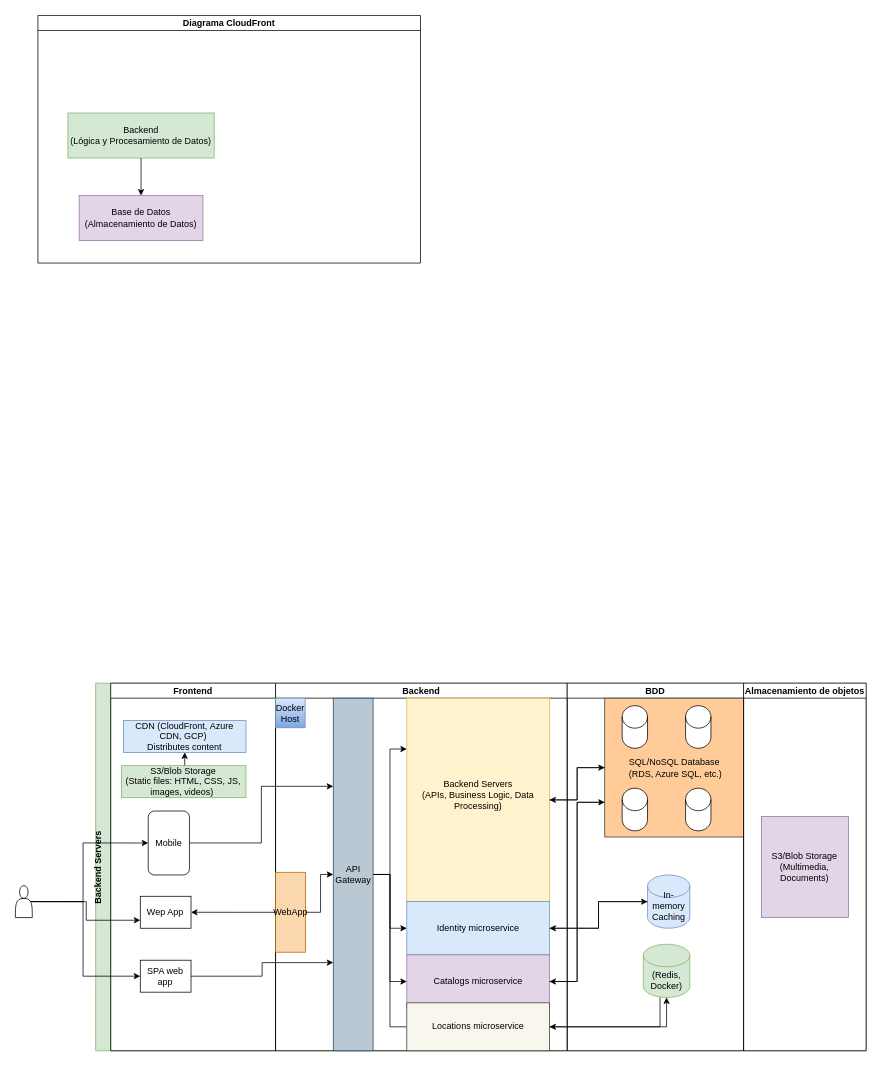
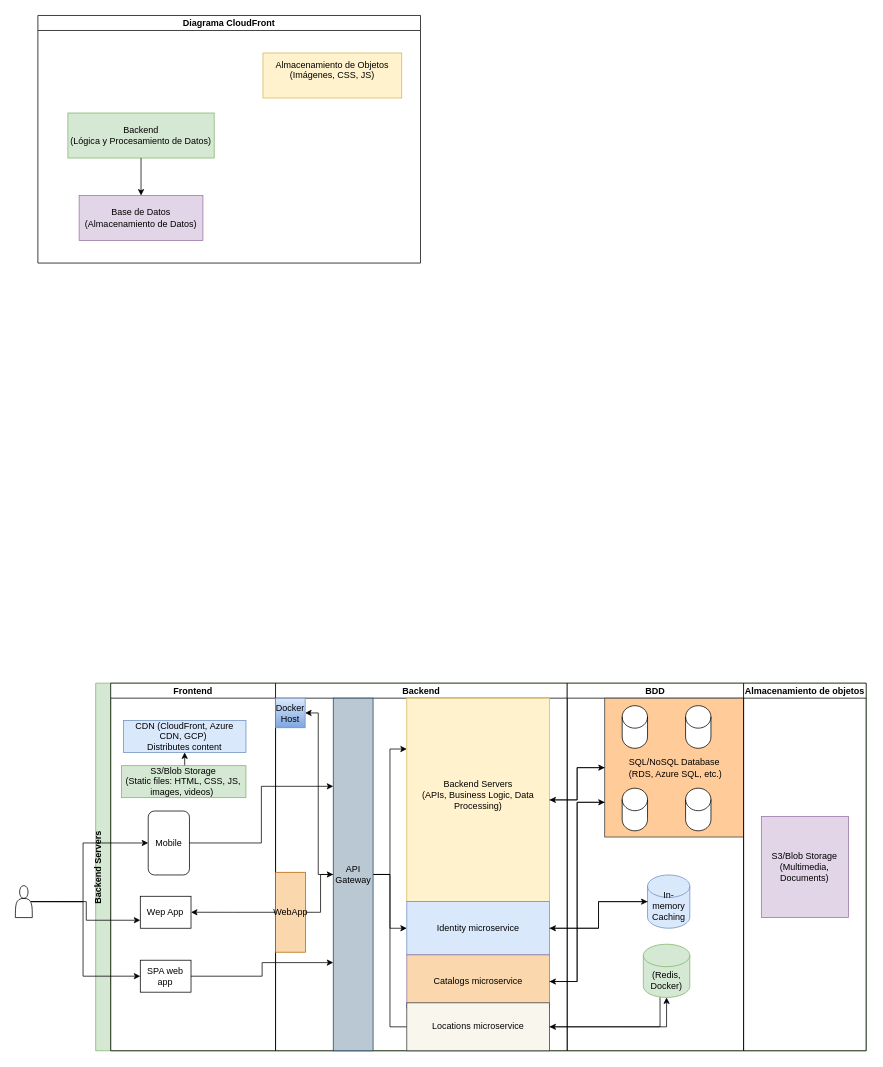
node "Almacenamiento de Objetos (Imágenes, CSS, JS)": added
edge "API Gateway" -> "Catalogs microservice": now "API Gateway" -> "Docker Host"
node "Catalogs microservice": fillcolor #e1d5e7 -> #fad7ac
